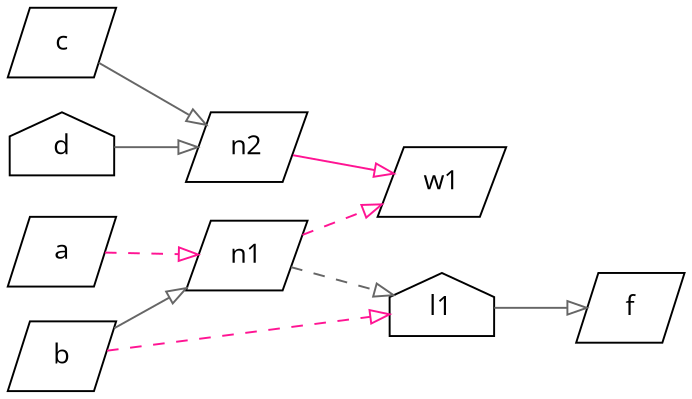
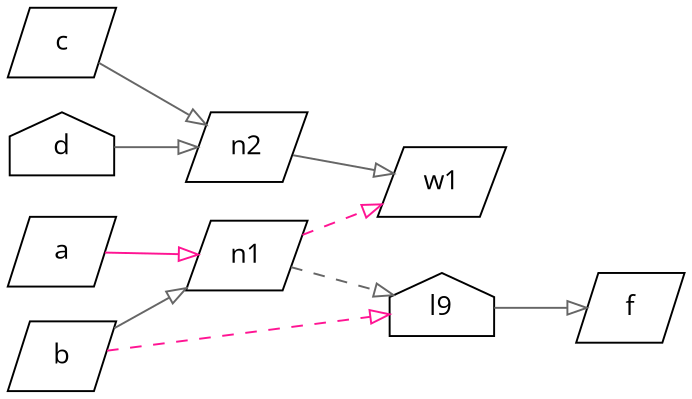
edge "n2" -> "w1": color deeppink -> gray40
edge "a" -> "n1": style dashed -> solid
node "l1": label "l1" -> "l9"
